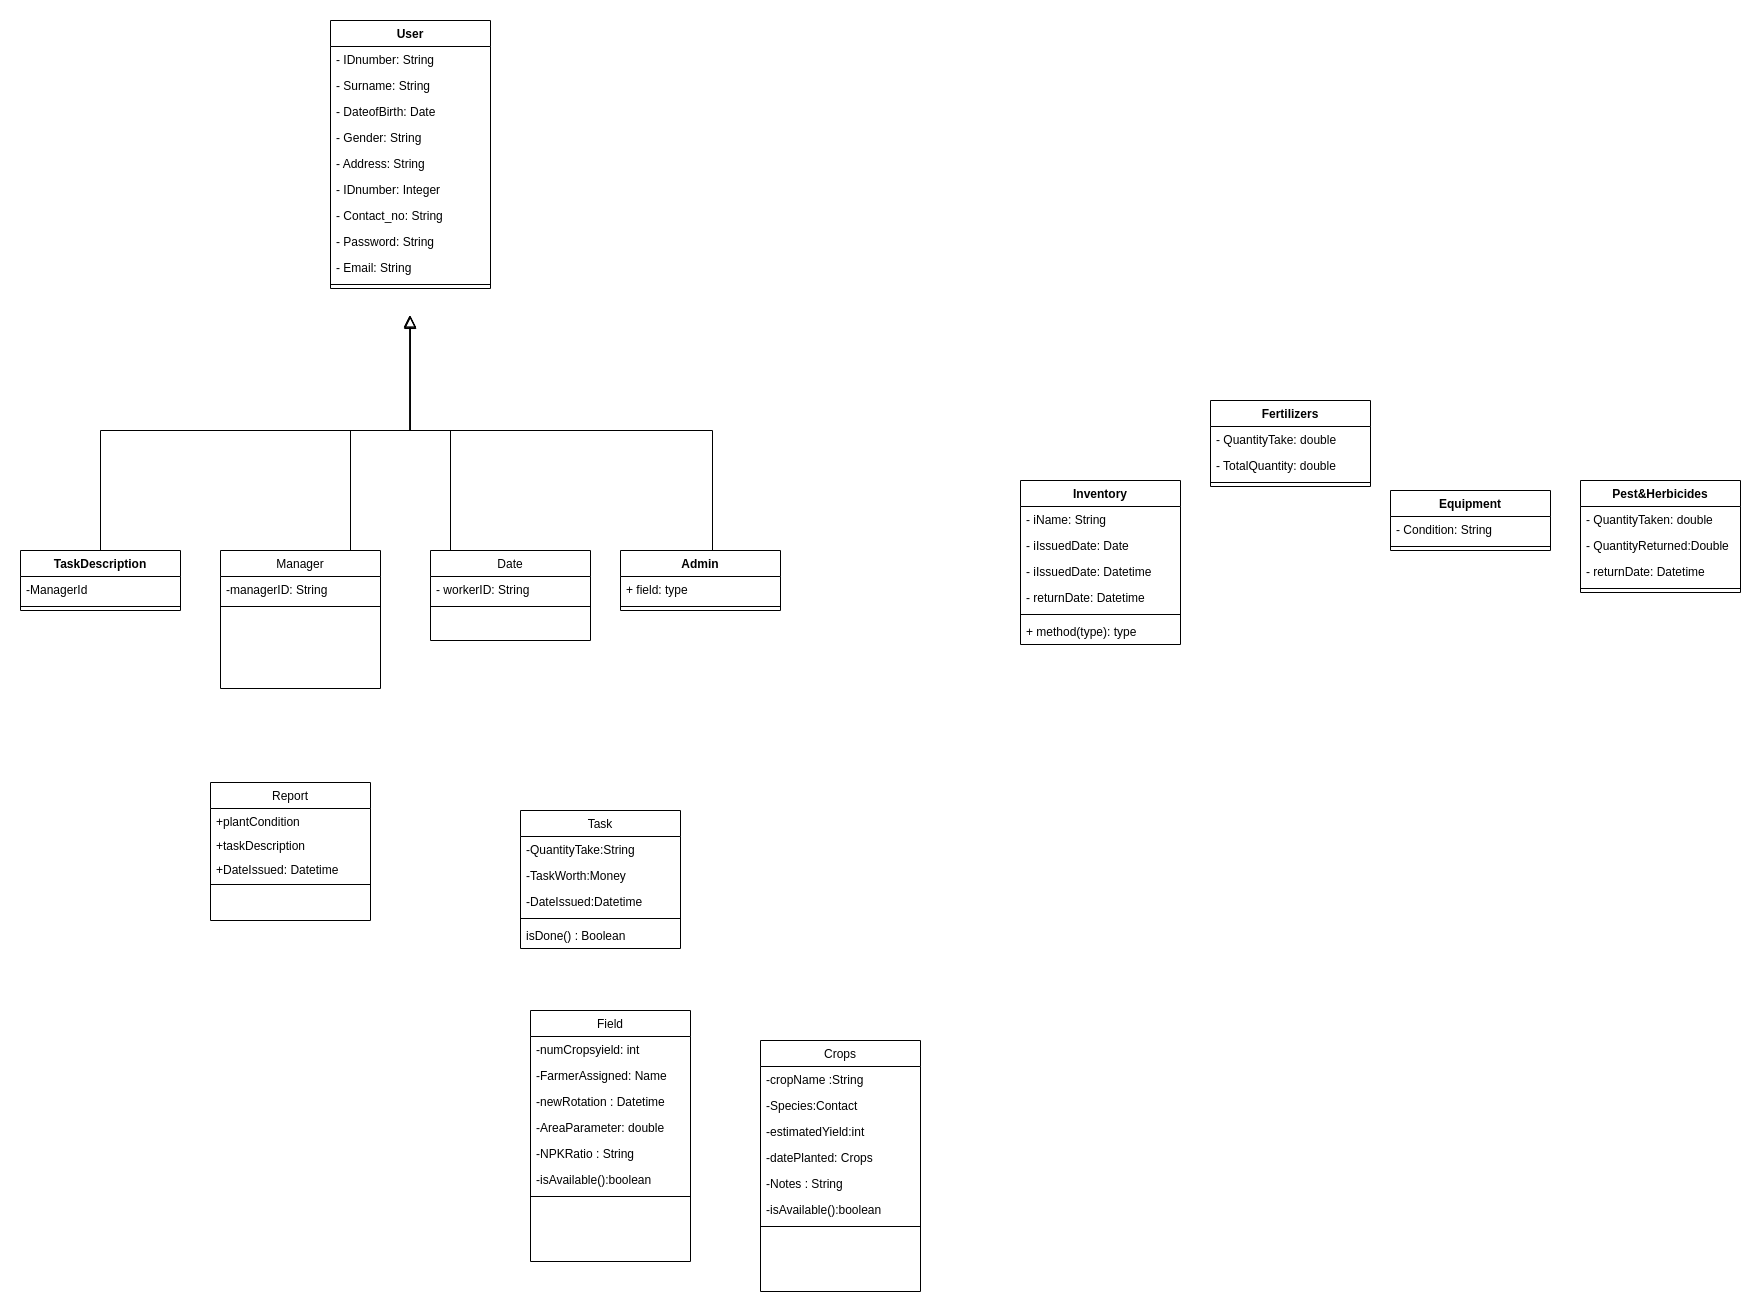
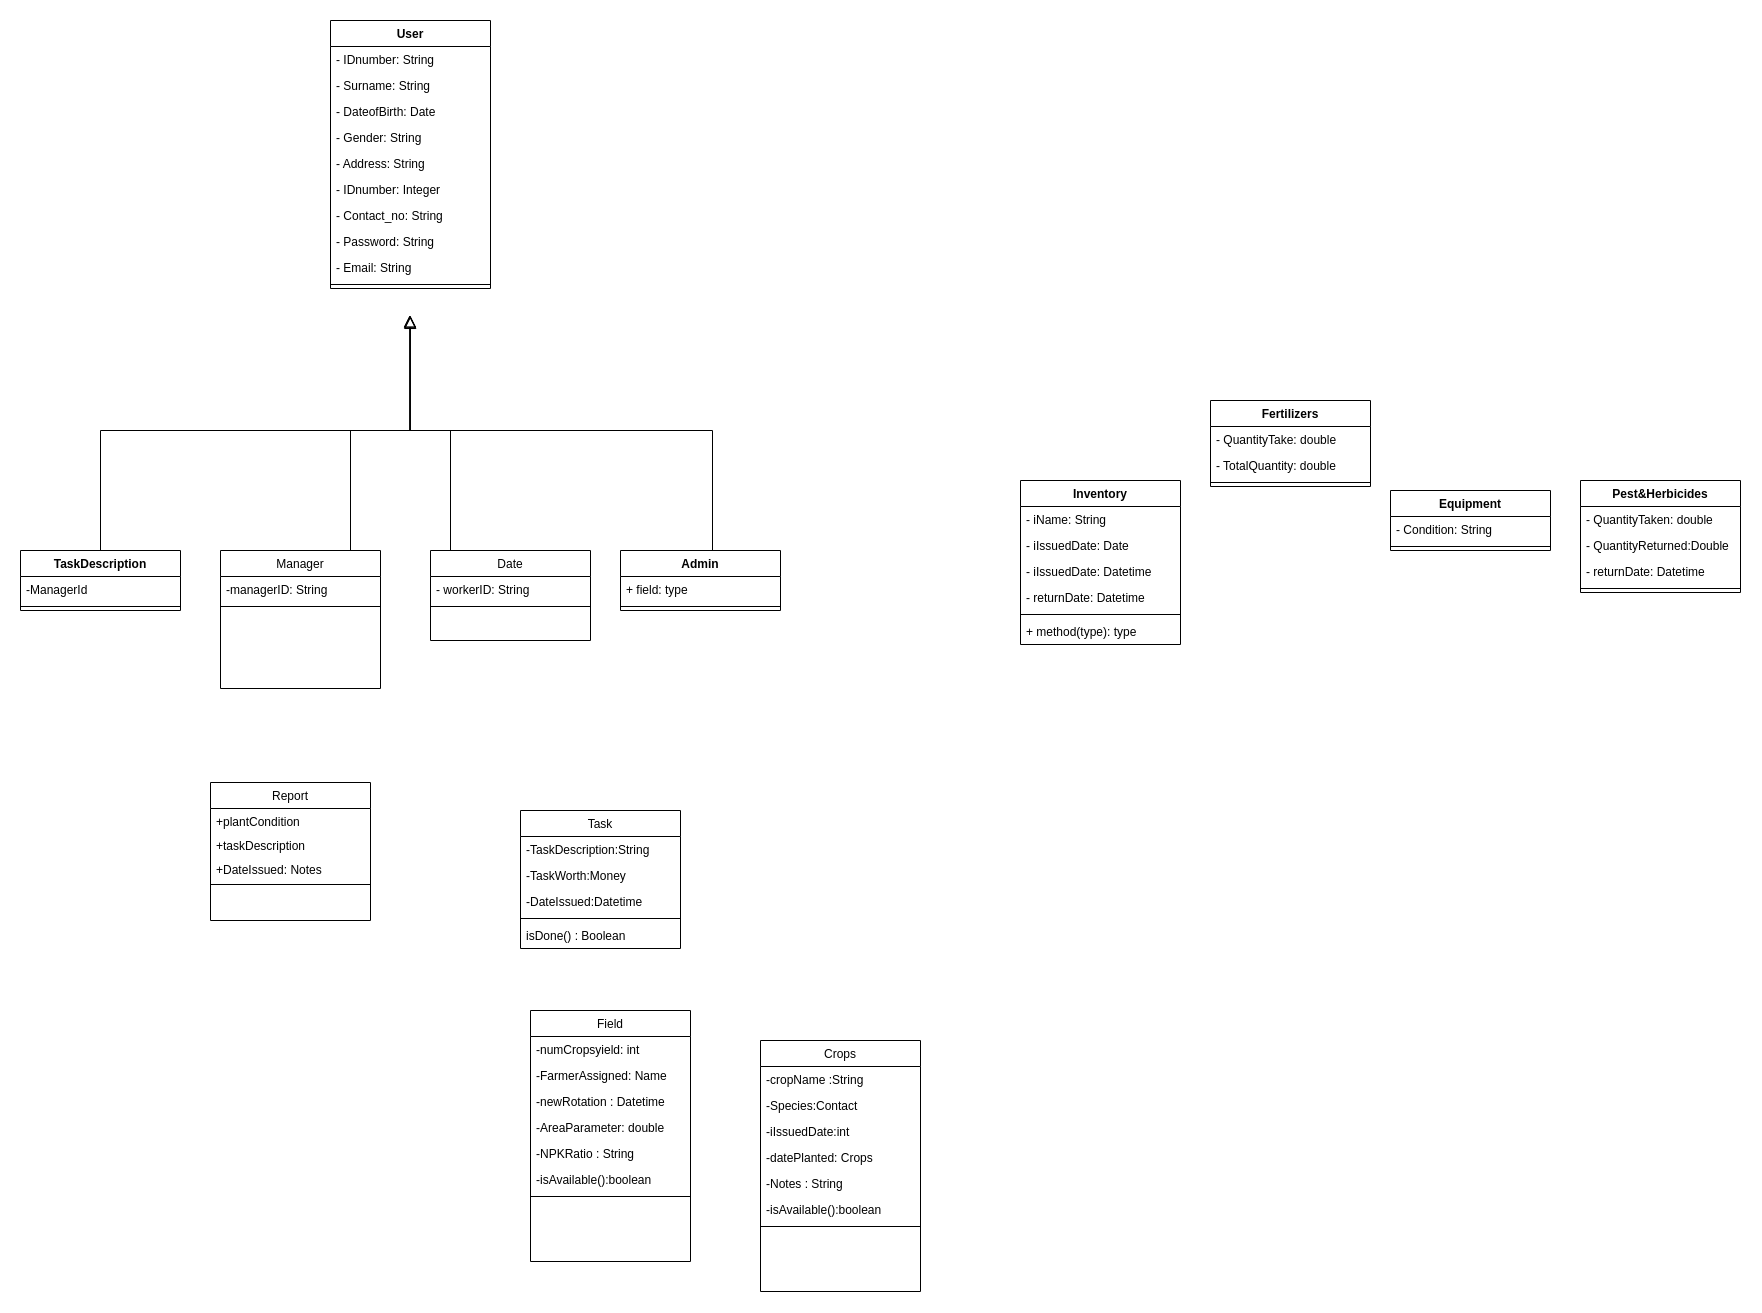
node "-QuantityTake:String": label "-QuantityTake:String" -> "-TaskDescription:String"
node "+DateIssued: Datetime": label "+DateIssued: Datetime" -> "+DateIssued: Notes"
node "-estimatedYield:int": label "-estimatedYield:int" -> "-iIssuedDate:int"
